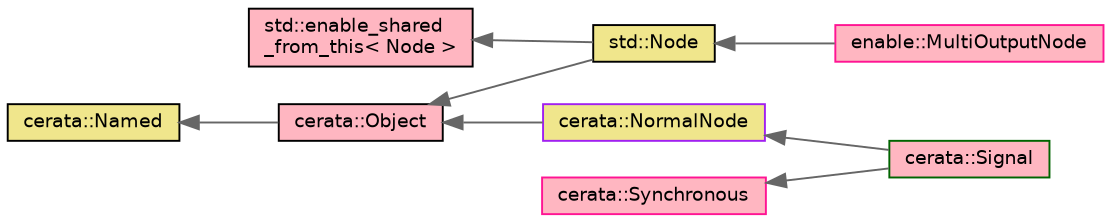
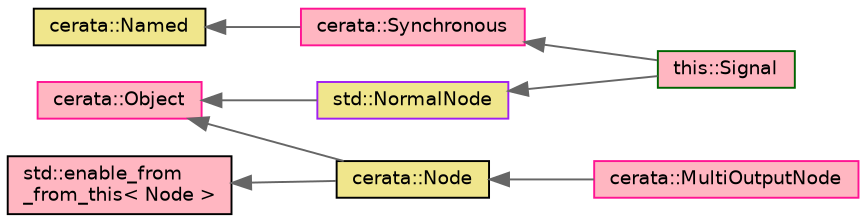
node "std::enable_shared _from_this< Node >": label "std::enable_shared _from_this< Node >" -> "std::enable_from _from_this< Node >"
node "std::Node": label "std::Node" -> "cerata::Node"
node "enable::MultiOutputNode": label "enable::MultiOutputNode" -> "cerata::MultiOutputNode"
edge "cerata::Object" -> "cerata::Named": now "cerata::Synchronous" -> "cerata::Named"
node "cerata::Object": color black -> deeppink
node "cerata::NormalNode": label "cerata::NormalNode" -> "std::NormalNode"
node "cerata::Signal": label "cerata::Signal" -> "this::Signal"
